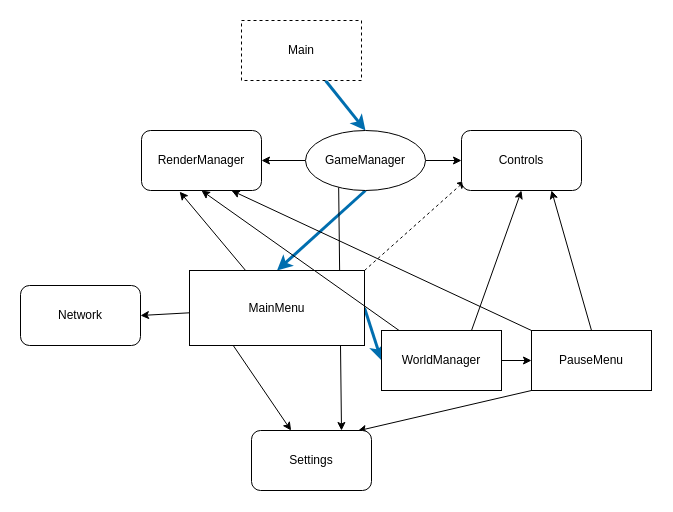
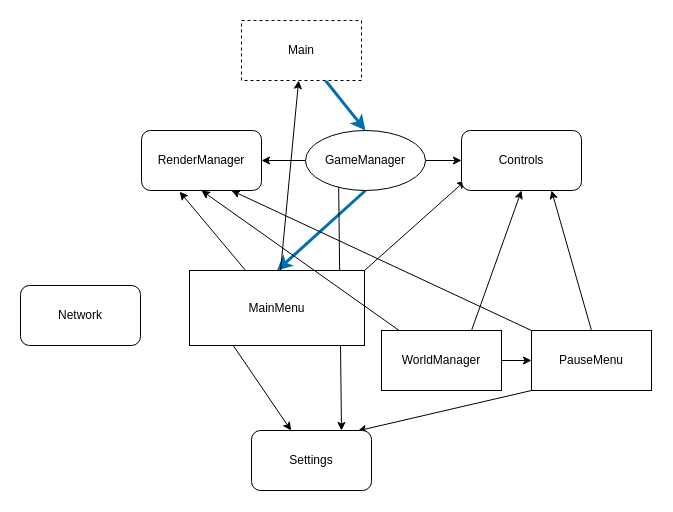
edge "MainMenu" -> "Controls": style dashed -> solid
edge "MainMenu" -> "Network": now "MainMenu" -> "Main"
edge "MainMenu" -> "WorldManager": removed
